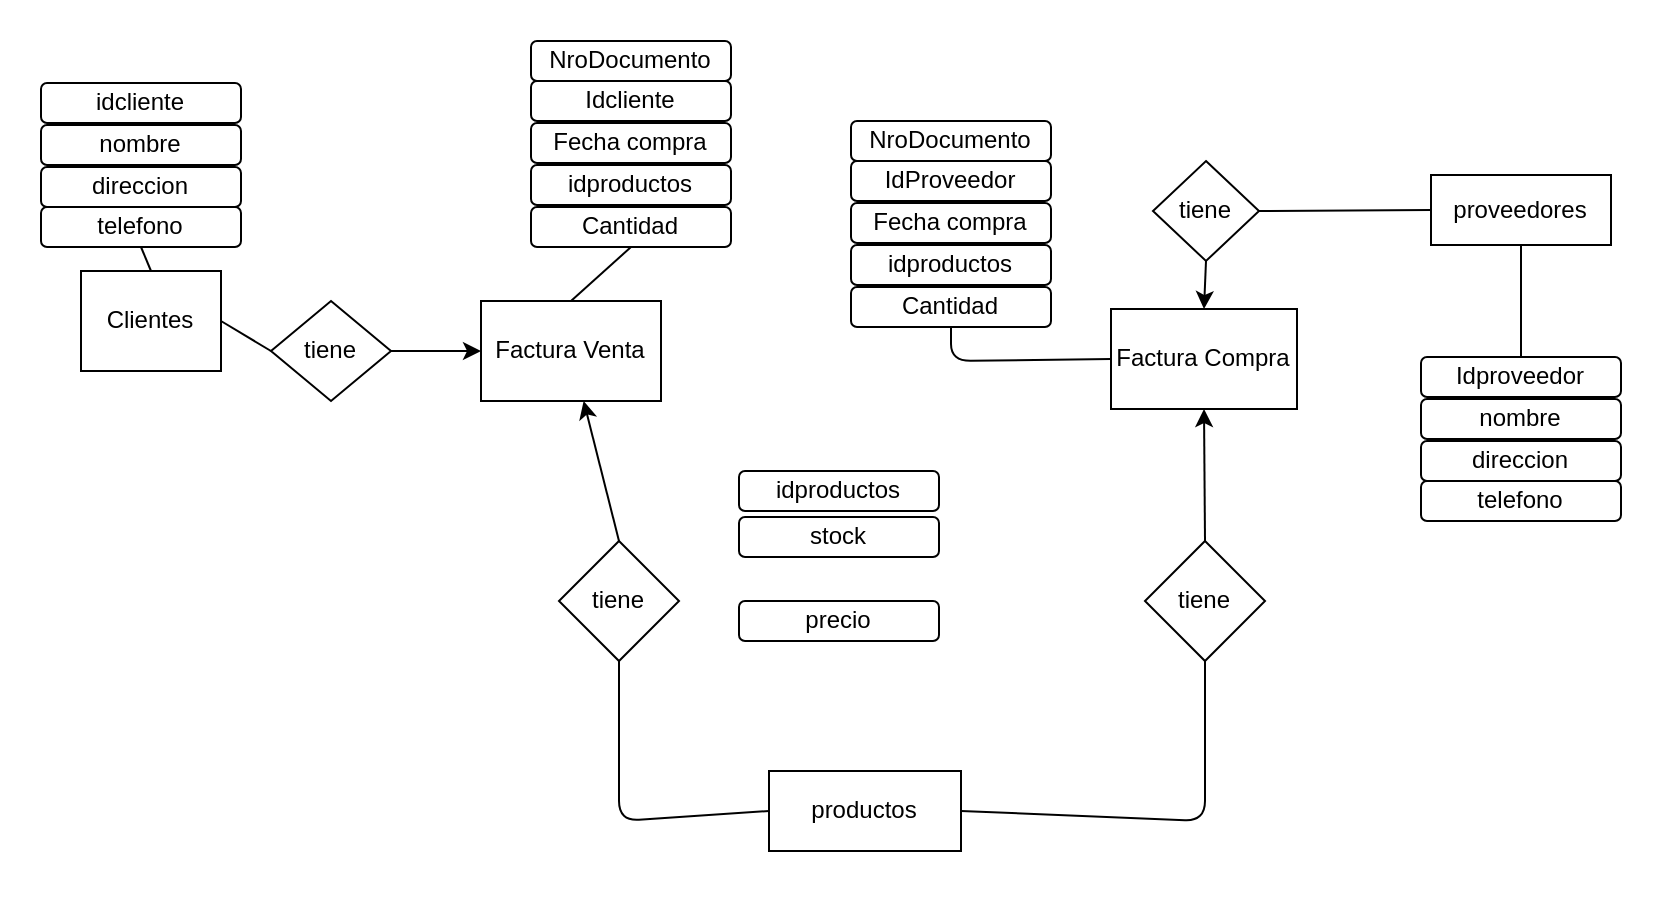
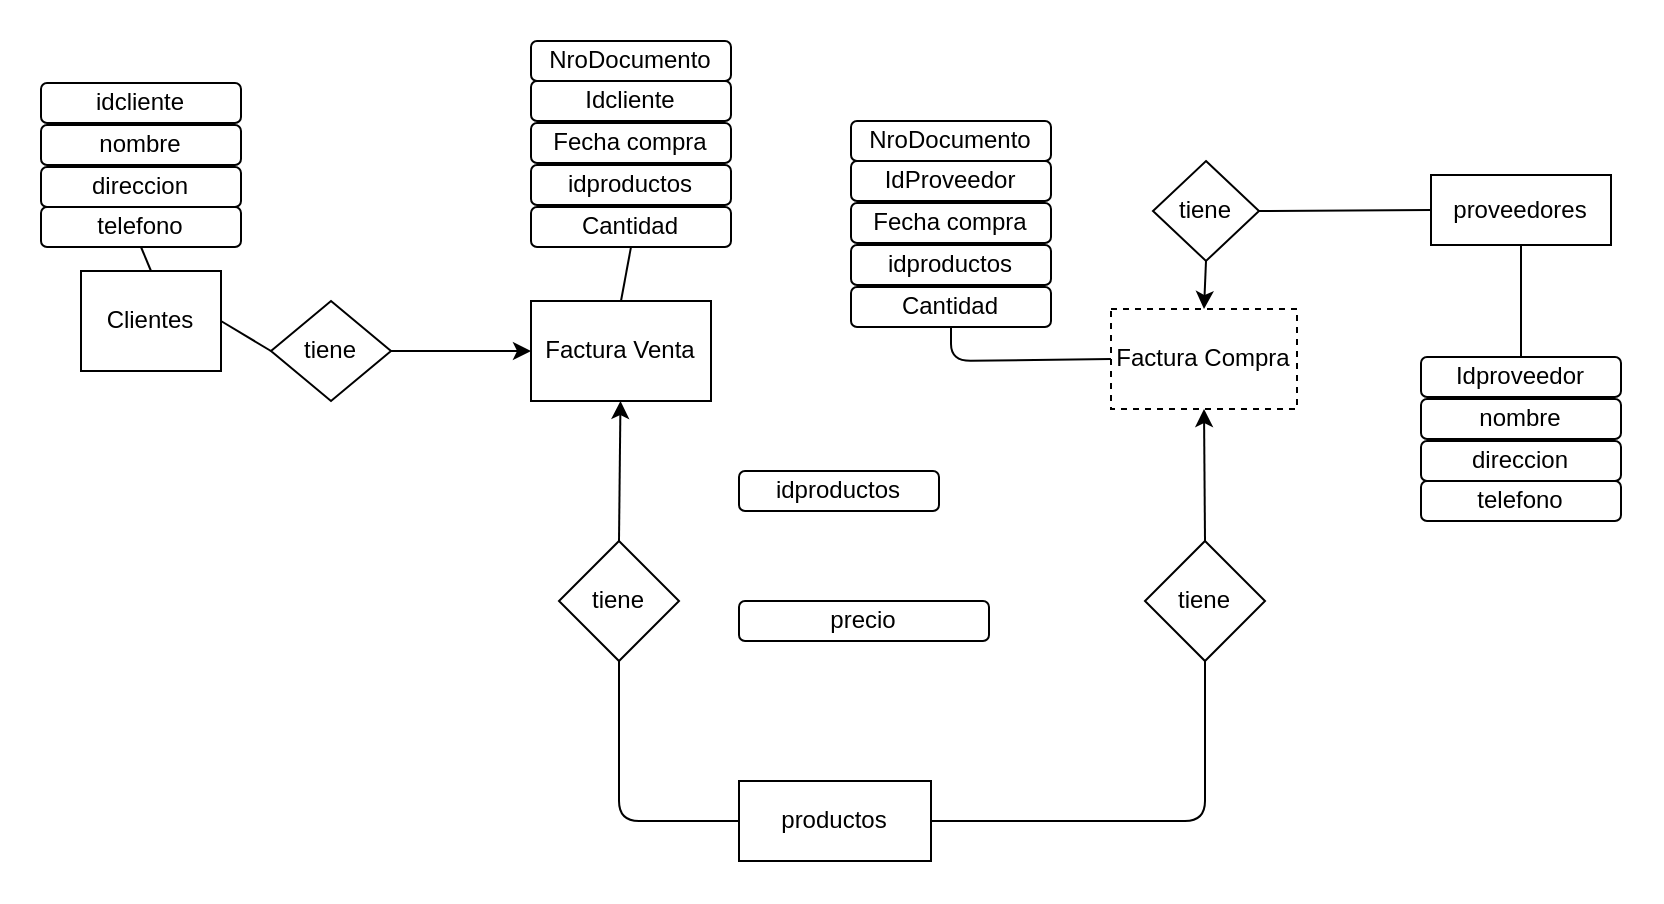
node "Factura Venta": moved (571, 351) -> (621, 351)
node "Factura Compra": style solid -> dashed
node "stock": removed
node "precio": size 200x40 -> 250x40
node "productos": moved (865, 811) -> (835, 821)
